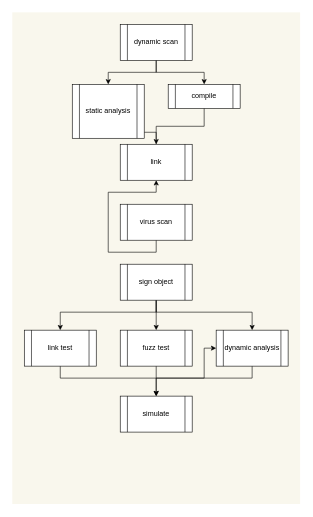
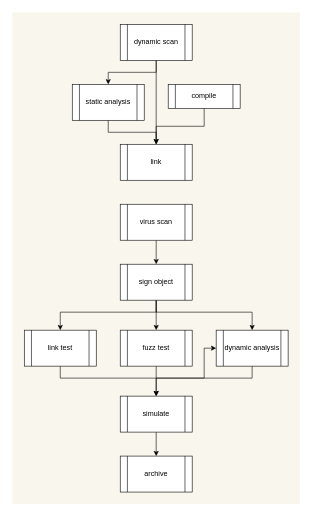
edge "dynamic scan" -> "compile": now "dynamic scan" -> "link"
node "static analysis": size 72x54 -> 72x36
edge "virus scan" -> "link": now "virus scan" -> "sign object"
edge "simulate" -> "archive": added
node "archive": added
